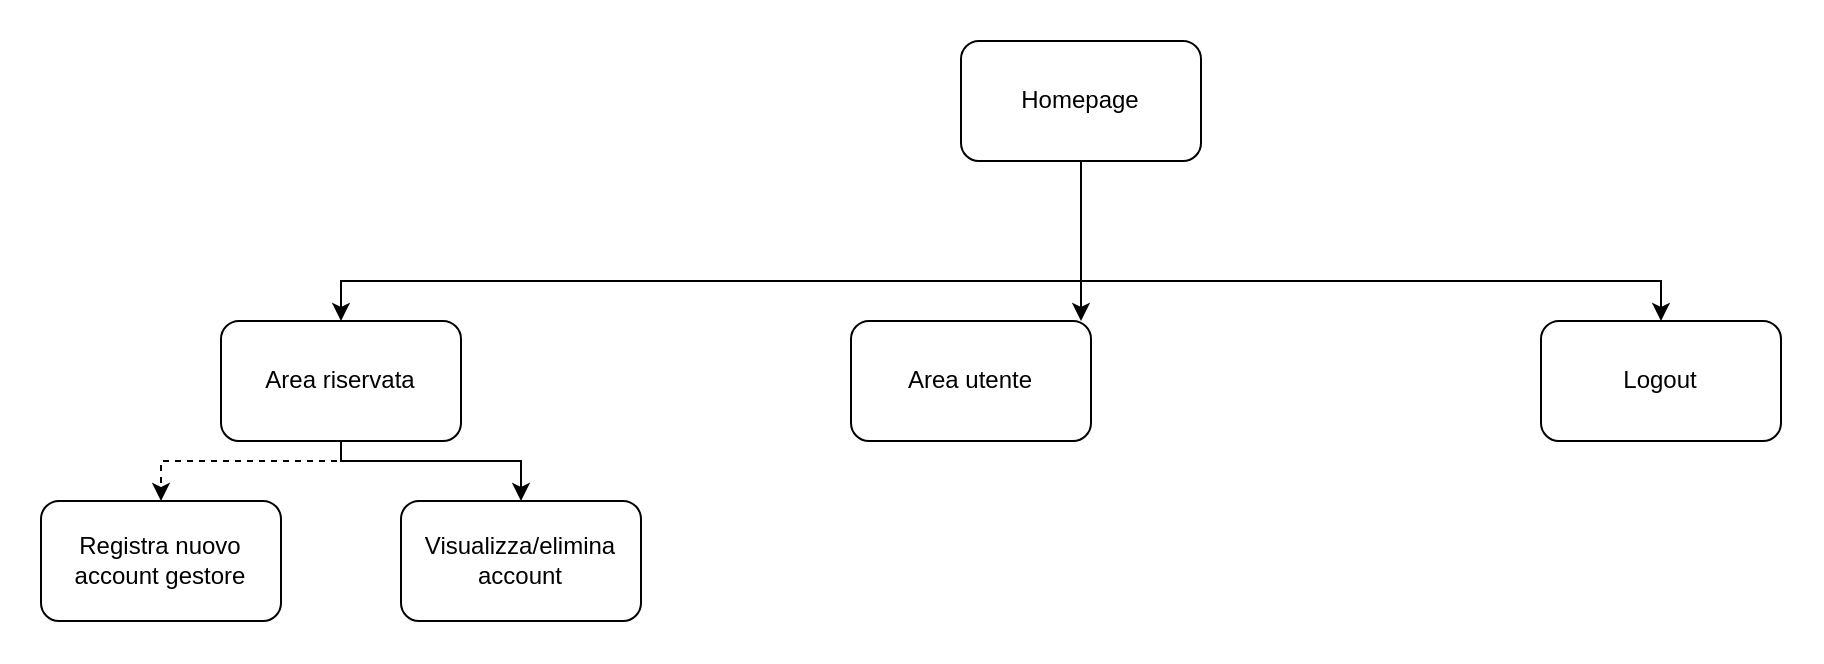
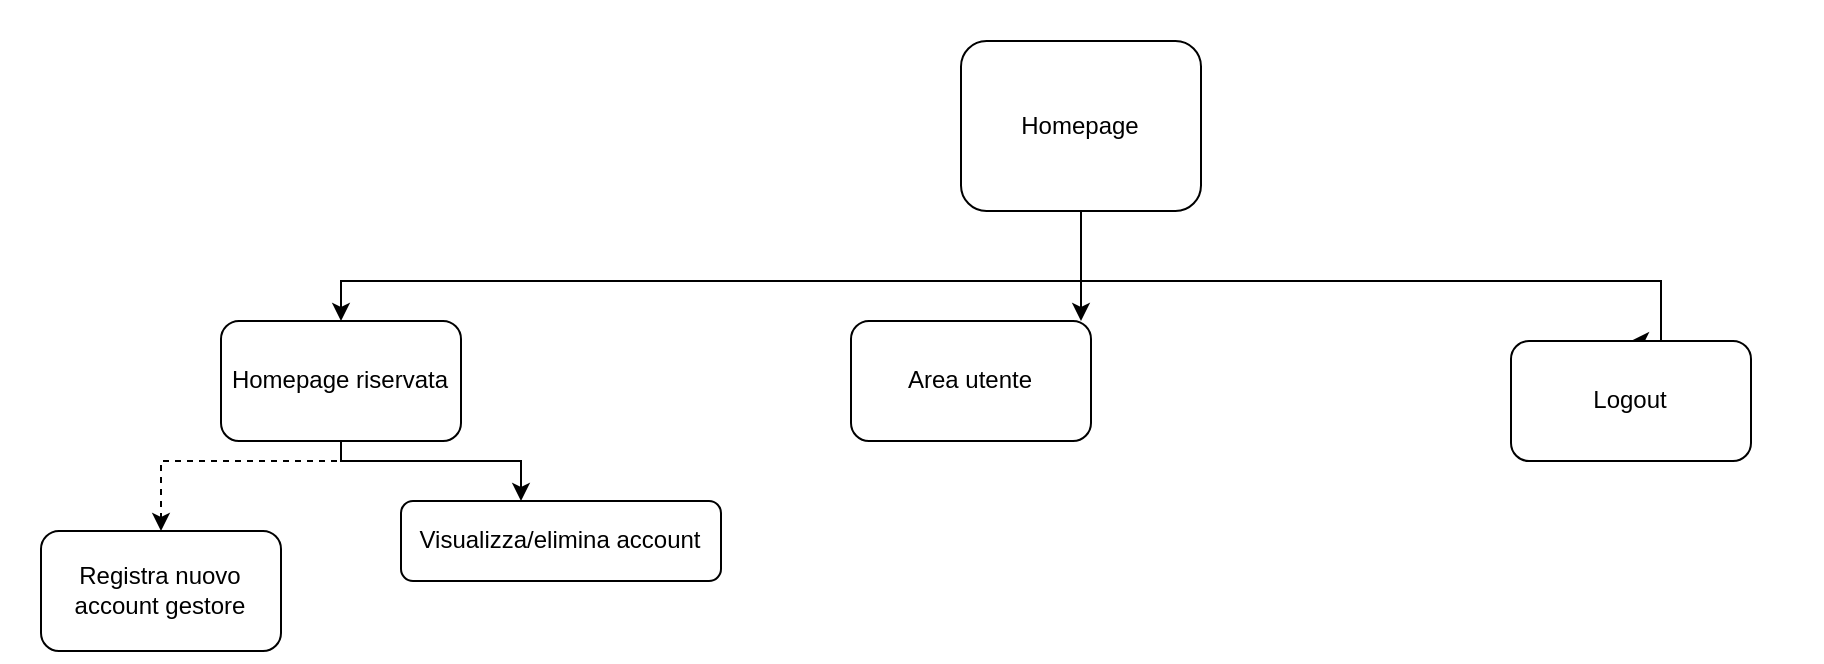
node "Homepage": size 240x120 -> 240x170
node "Area riservata": label "Area riservata" -> "Homepage riservata"
node "Logout": moved (1661, 381) -> (1631, 401)
node "Registra nuovo account gestore": moved (161, 561) -> (161, 591)
node "Visualizza/elimina account": size 240x120 -> 320x80
